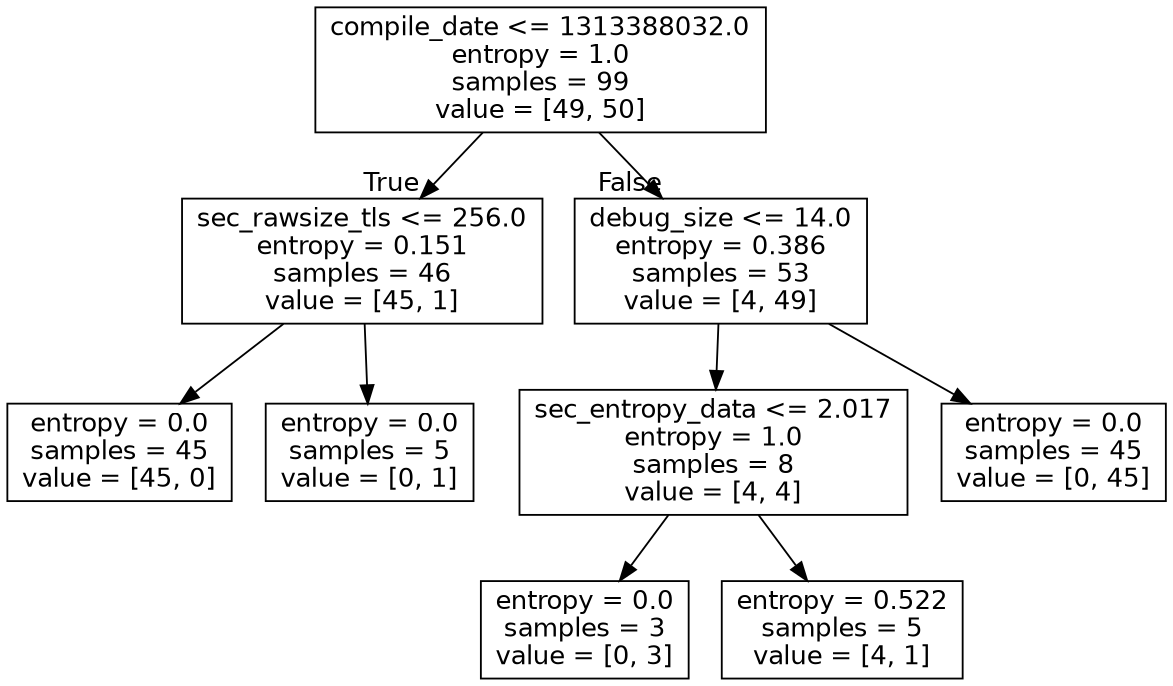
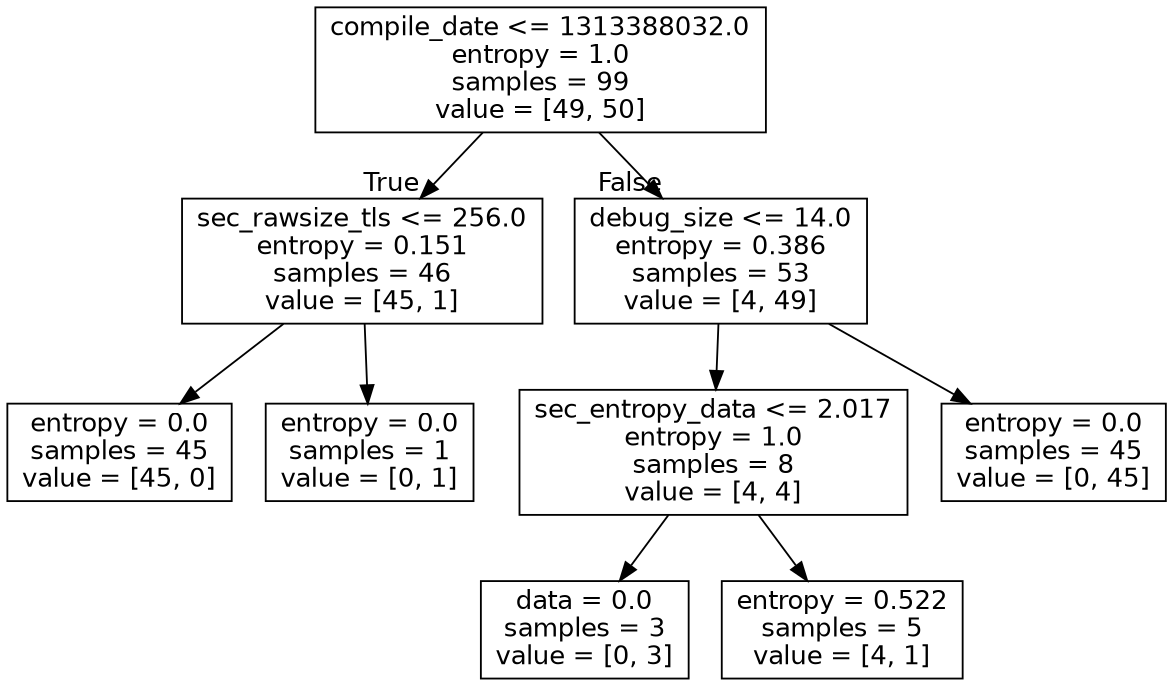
node "entropy = 0.0 samples = 5 value = [0, 1]": label "entropy = 0.0 samples = 5 value = [0, 1]" -> "entropy = 0.0 samples = 1 value = [0, 1]"
node "entropy = 0.0 samples = 3 value = [0, 3]": label "entropy = 0.0 samples = 3 value = [0, 3]" -> "data = 0.0 samples = 3 value = [0, 3]"
